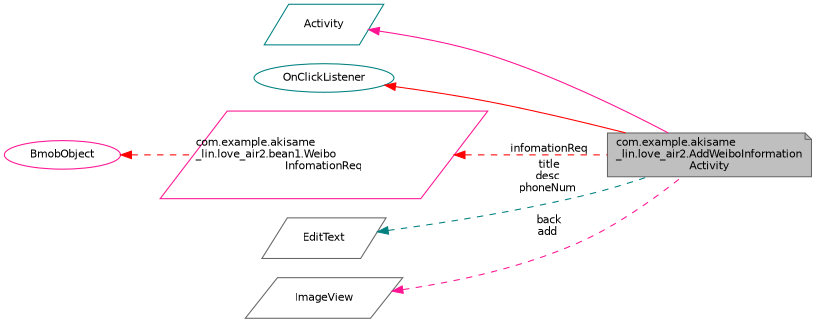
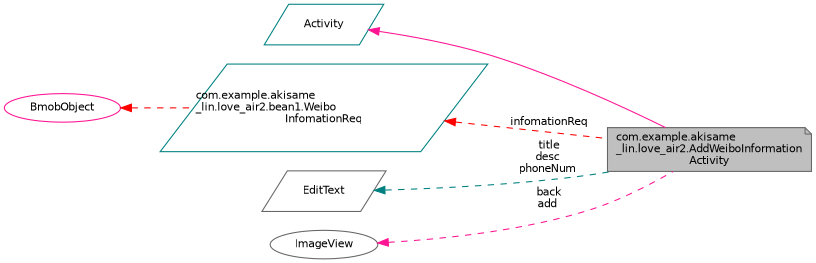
node "OnClickListener": removed
node "com.example.akisame _lin.love_air2.bean1.Weibo InfomationReq": color deeppink -> teal
node "ImageView": shape parallelogram -> ellipse
